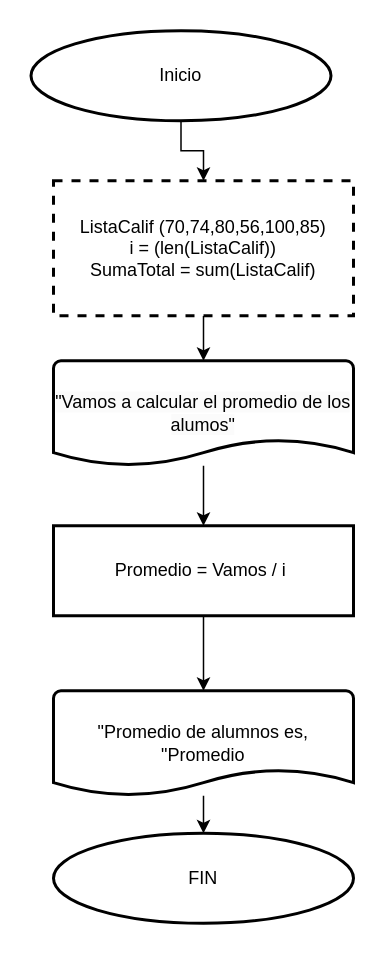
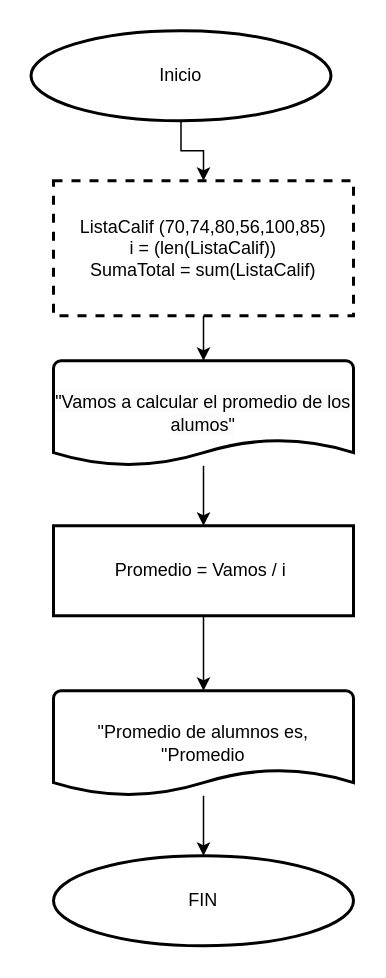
node "FIN": moved (203, 878) -> (203, 901)
